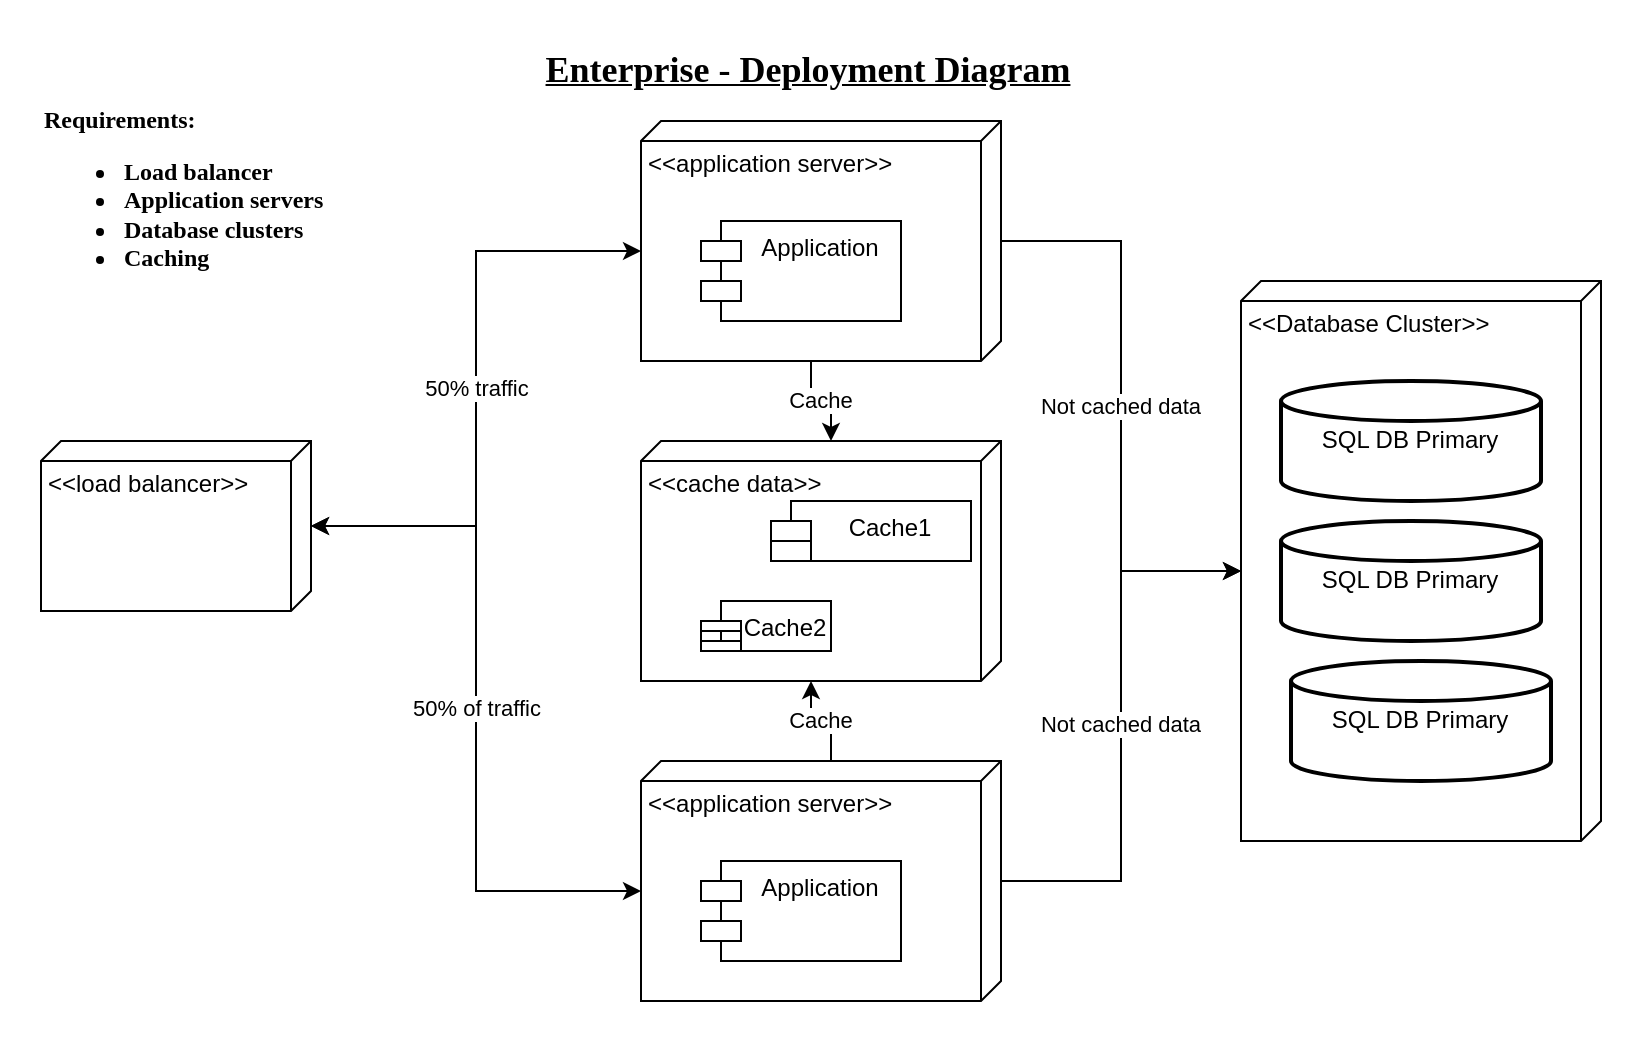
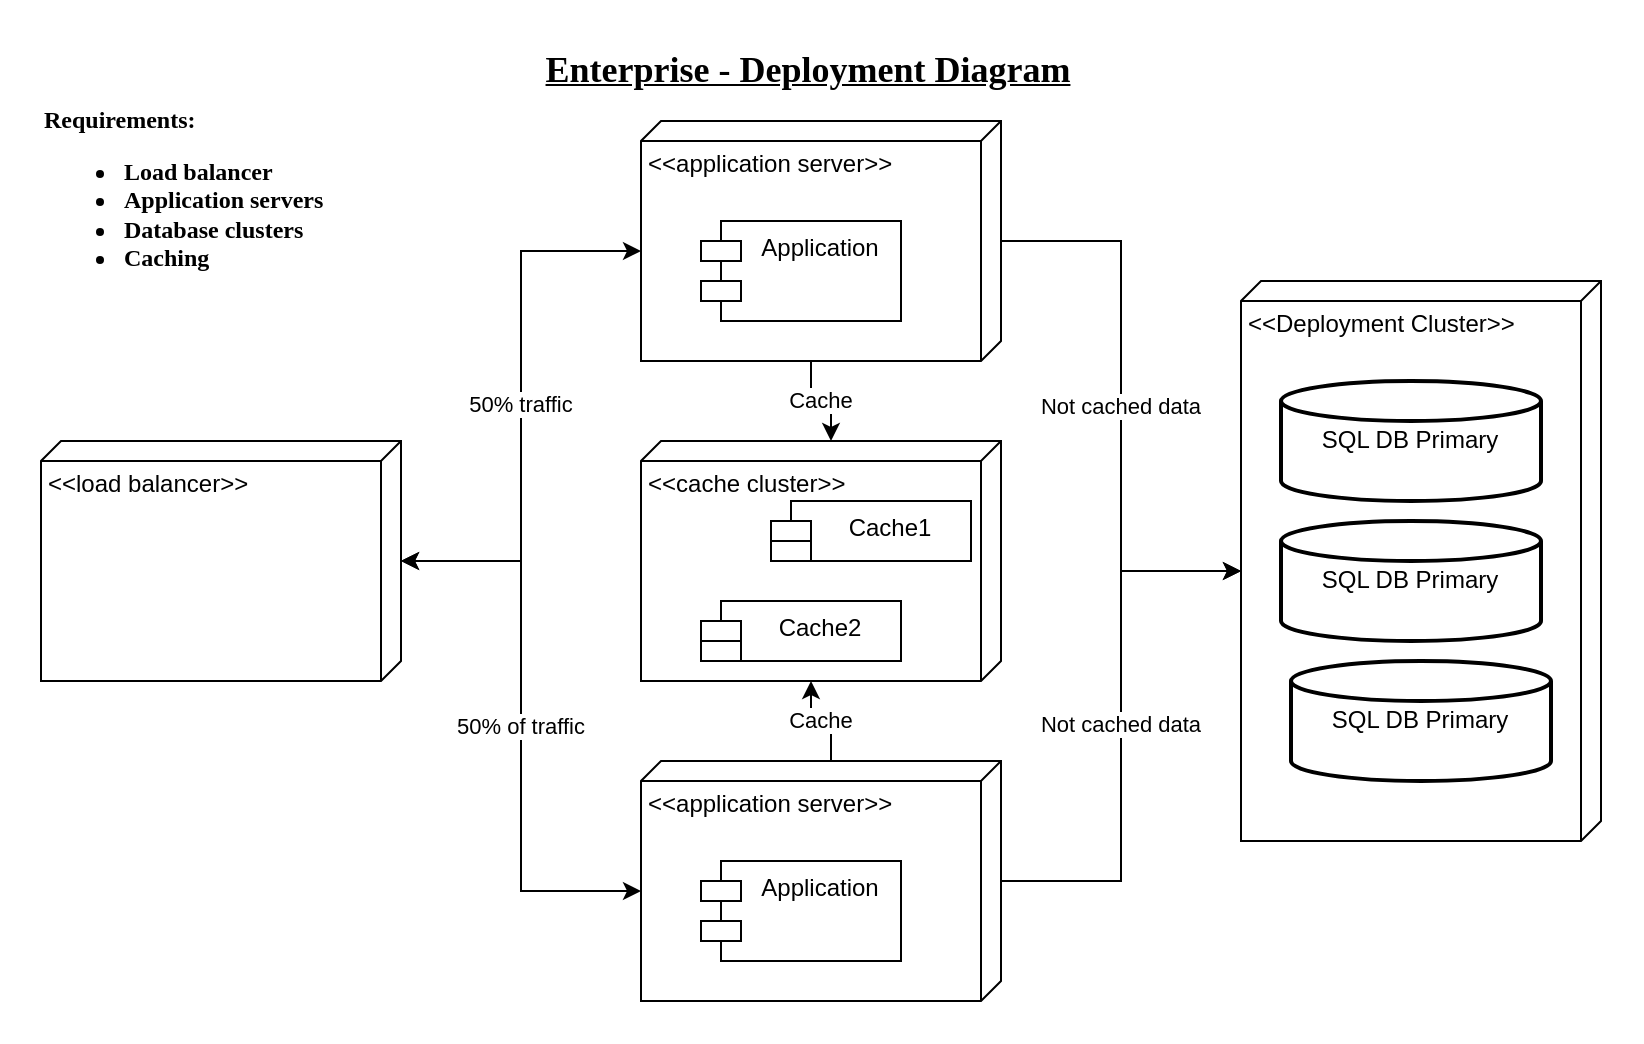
node "<<Database Cluster>>": label "<<Database Cluster>>" -> "<<Deployment Cluster>>"
node "<<cache data>>": label "<<cache data>>" -> "<<cache cluster>>"
node "<<load balancer>>": size 270x170 -> 360x240
node "Cache2": size 130x50 -> 200x60
